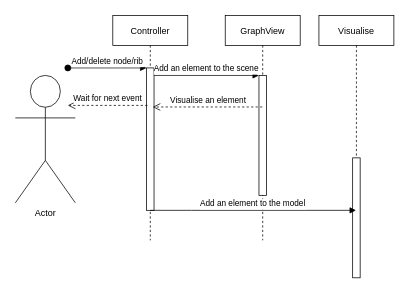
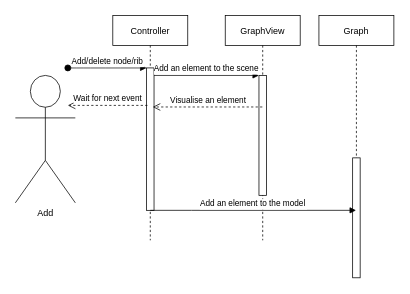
node "Visualise": label "Visualise" -> "Graph"
node "Actor": label "Actor" -> "Add"
